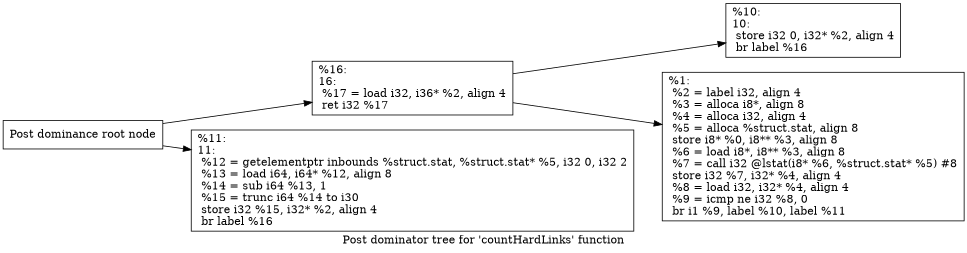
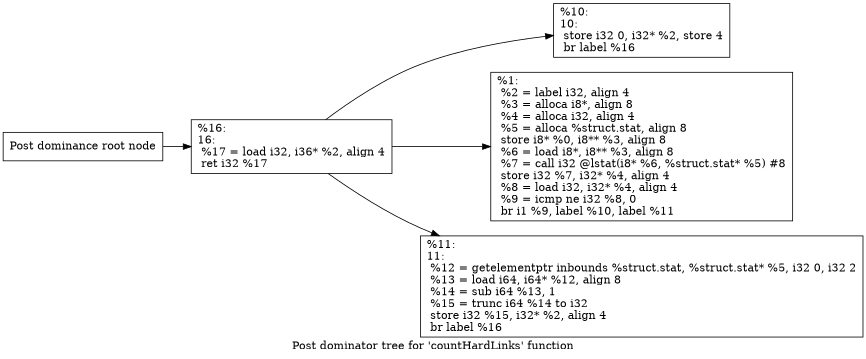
node "%10:": text "store i32 0, i32* %2, align 4" -> "store i32 0, i32* %2, store 4"
edge "Post dominance root node" -> "%11:": now "%16:" -> "%11:"
node "%11:": text "%15 = trunc i64 %14 to i30" -> "%15 = trunc i64 %14 to i32"
